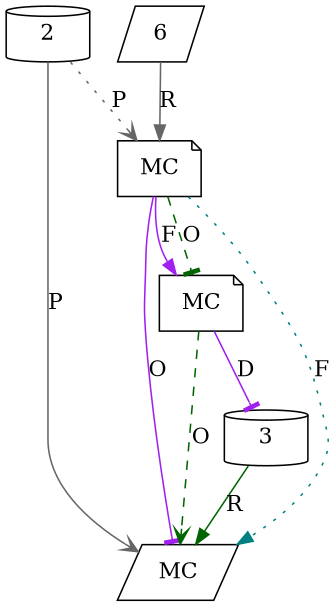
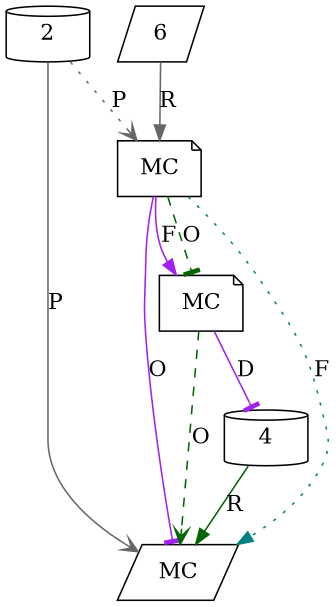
node "3": label "3" -> "4"
